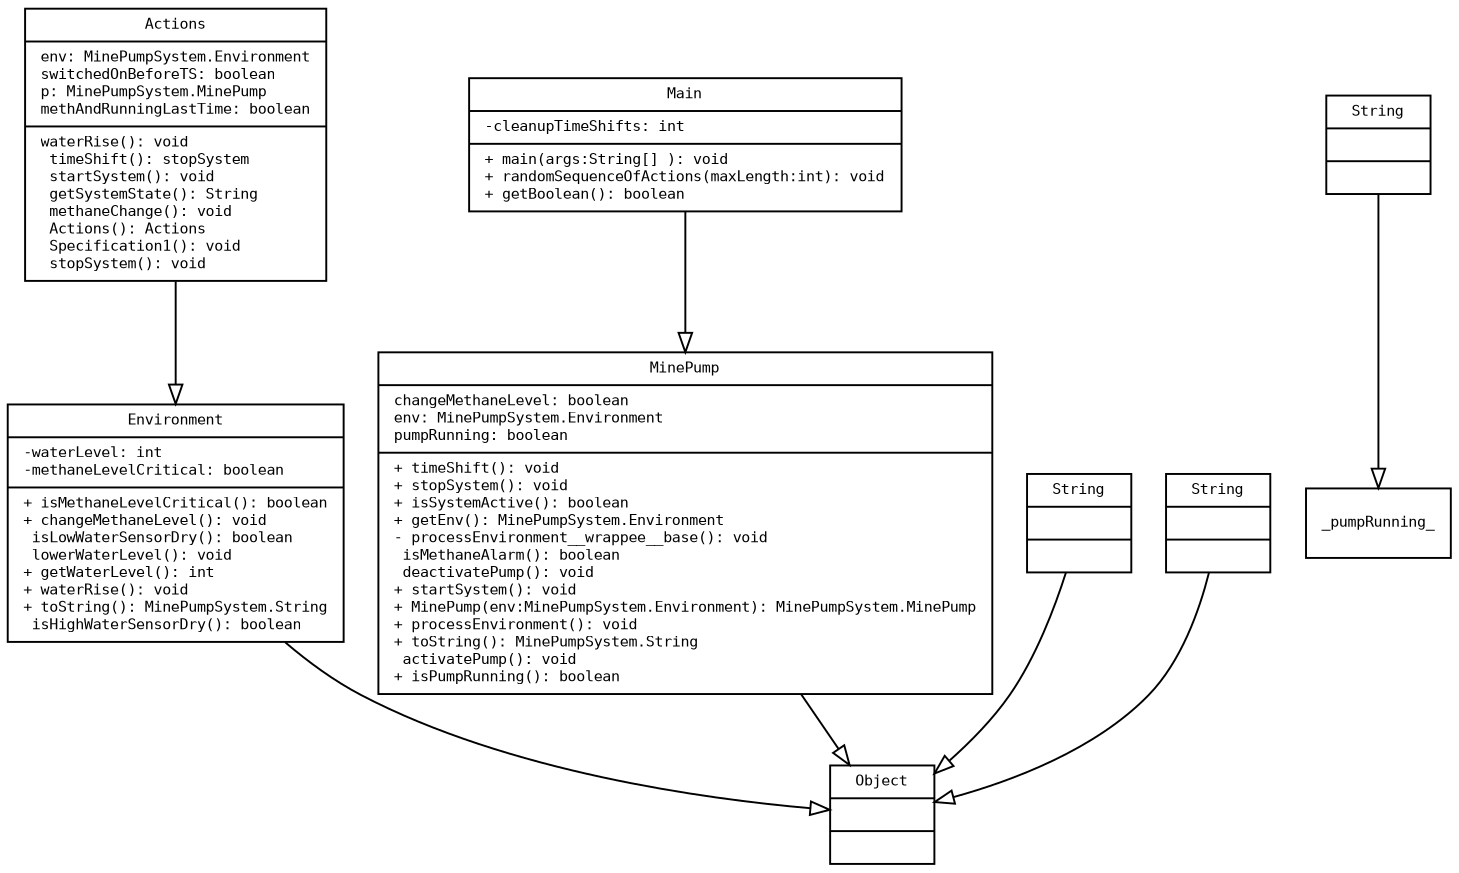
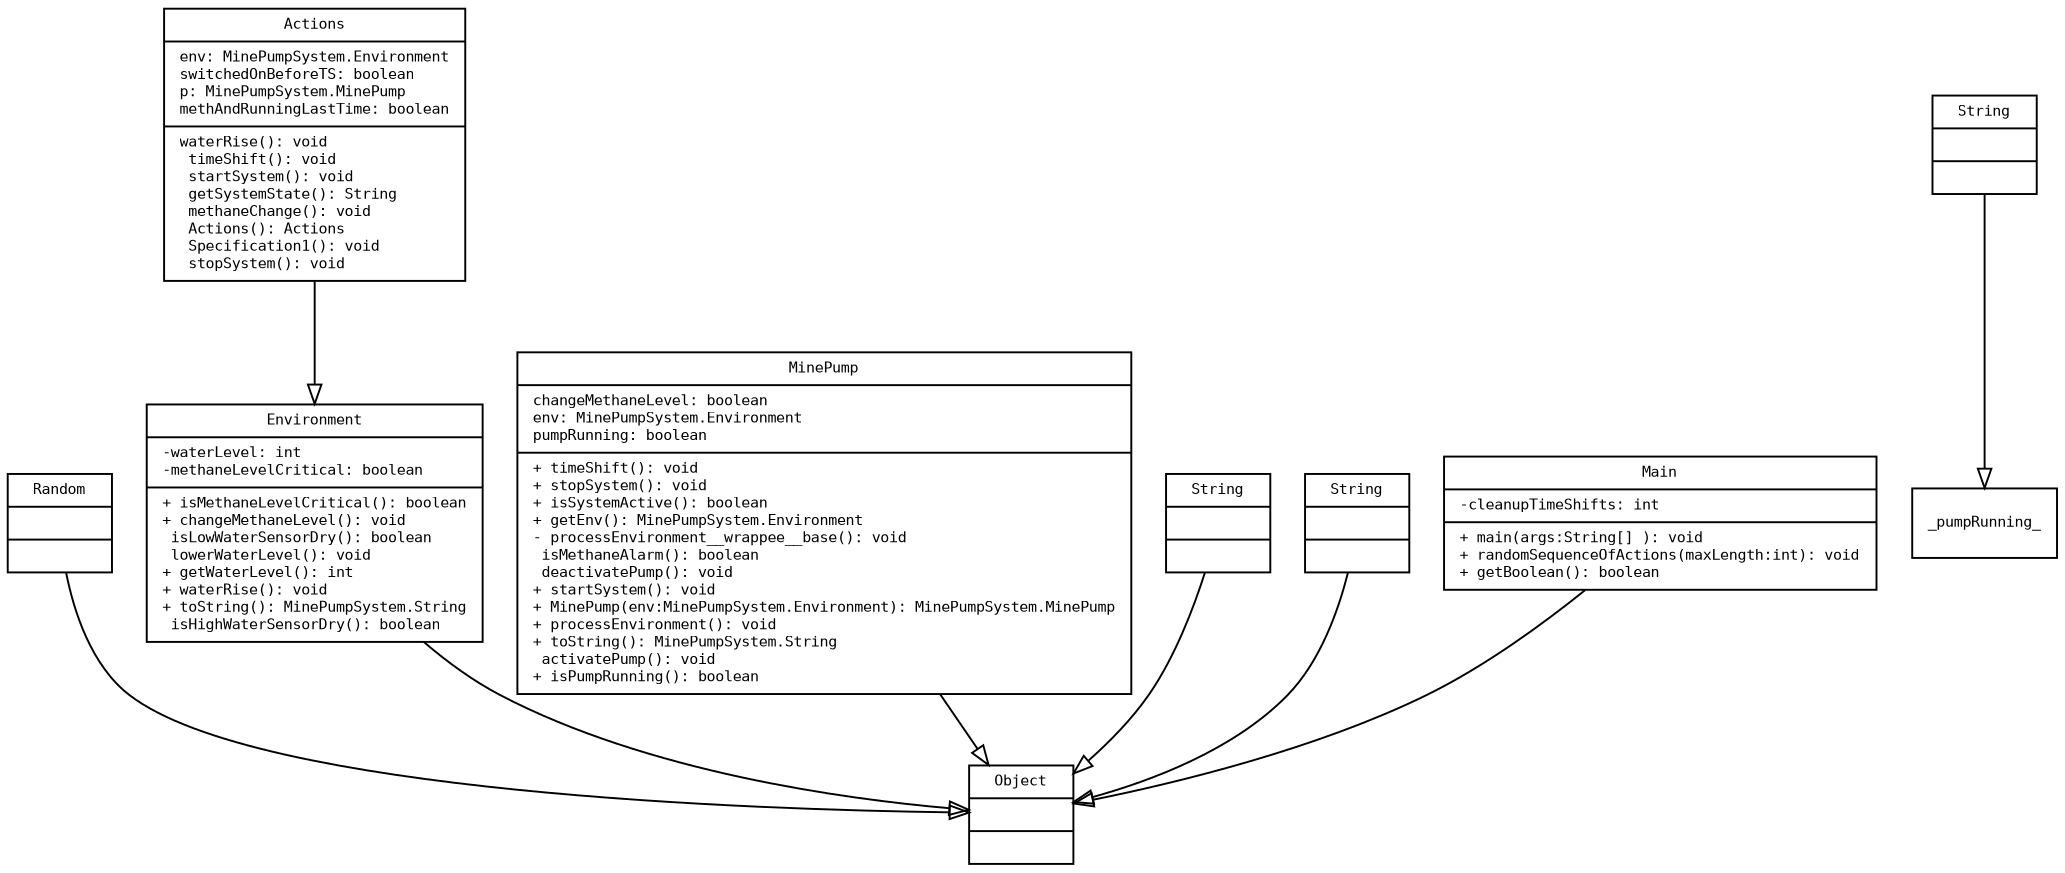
node "Actions": text "timeShift(): stopSystem" -> "timeShift(): void"
edge "Main" -> "MinePump": now "Main" -> "Object"
node "Random": added
